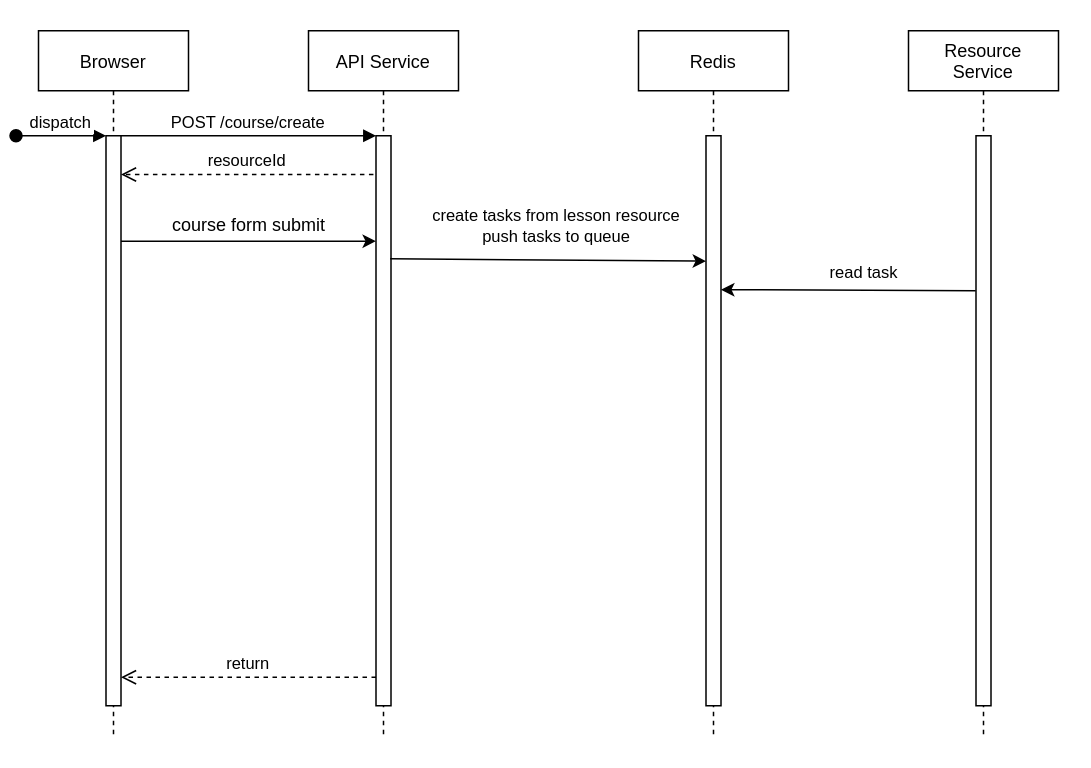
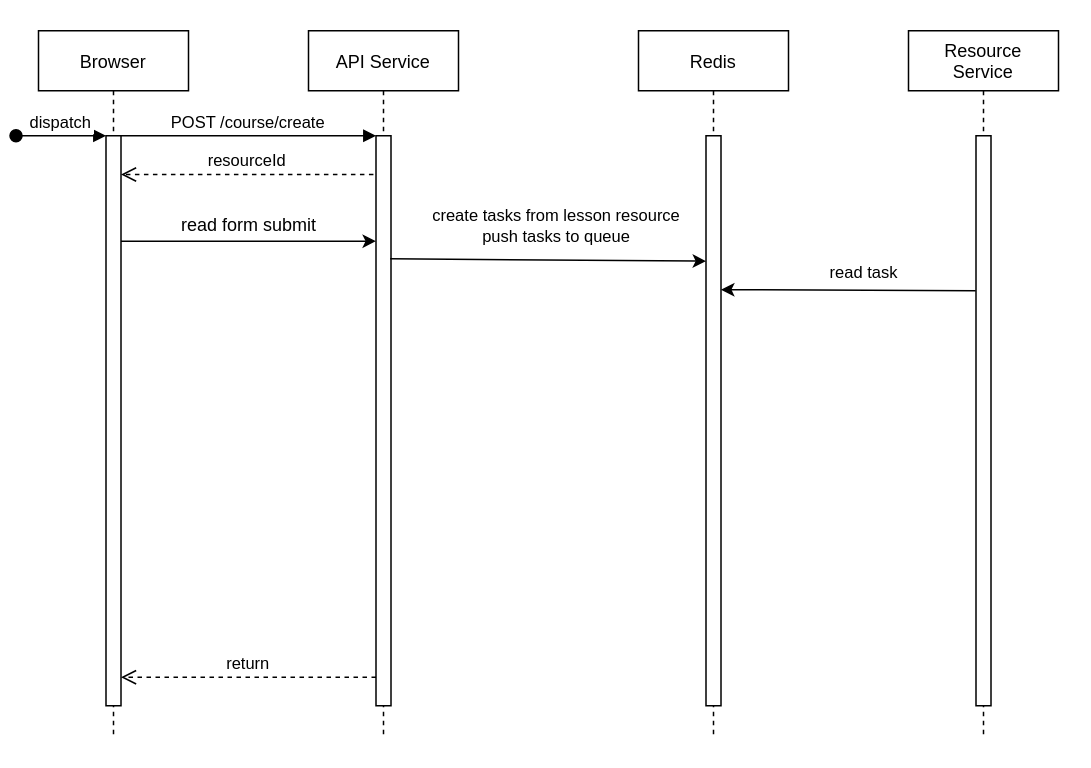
node "course form submit": label "course form submit" -> "read form submit"
